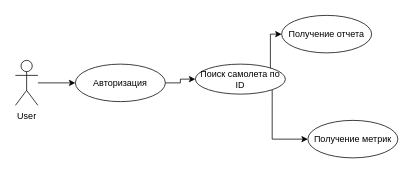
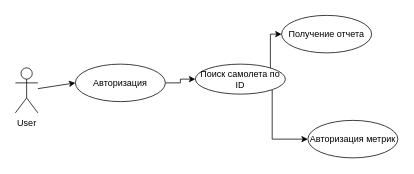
node "User": moved (27, 83) -> (27, 90)
node "Получение метрик": label "Получение метрик" -> "Авторизация метрик"
